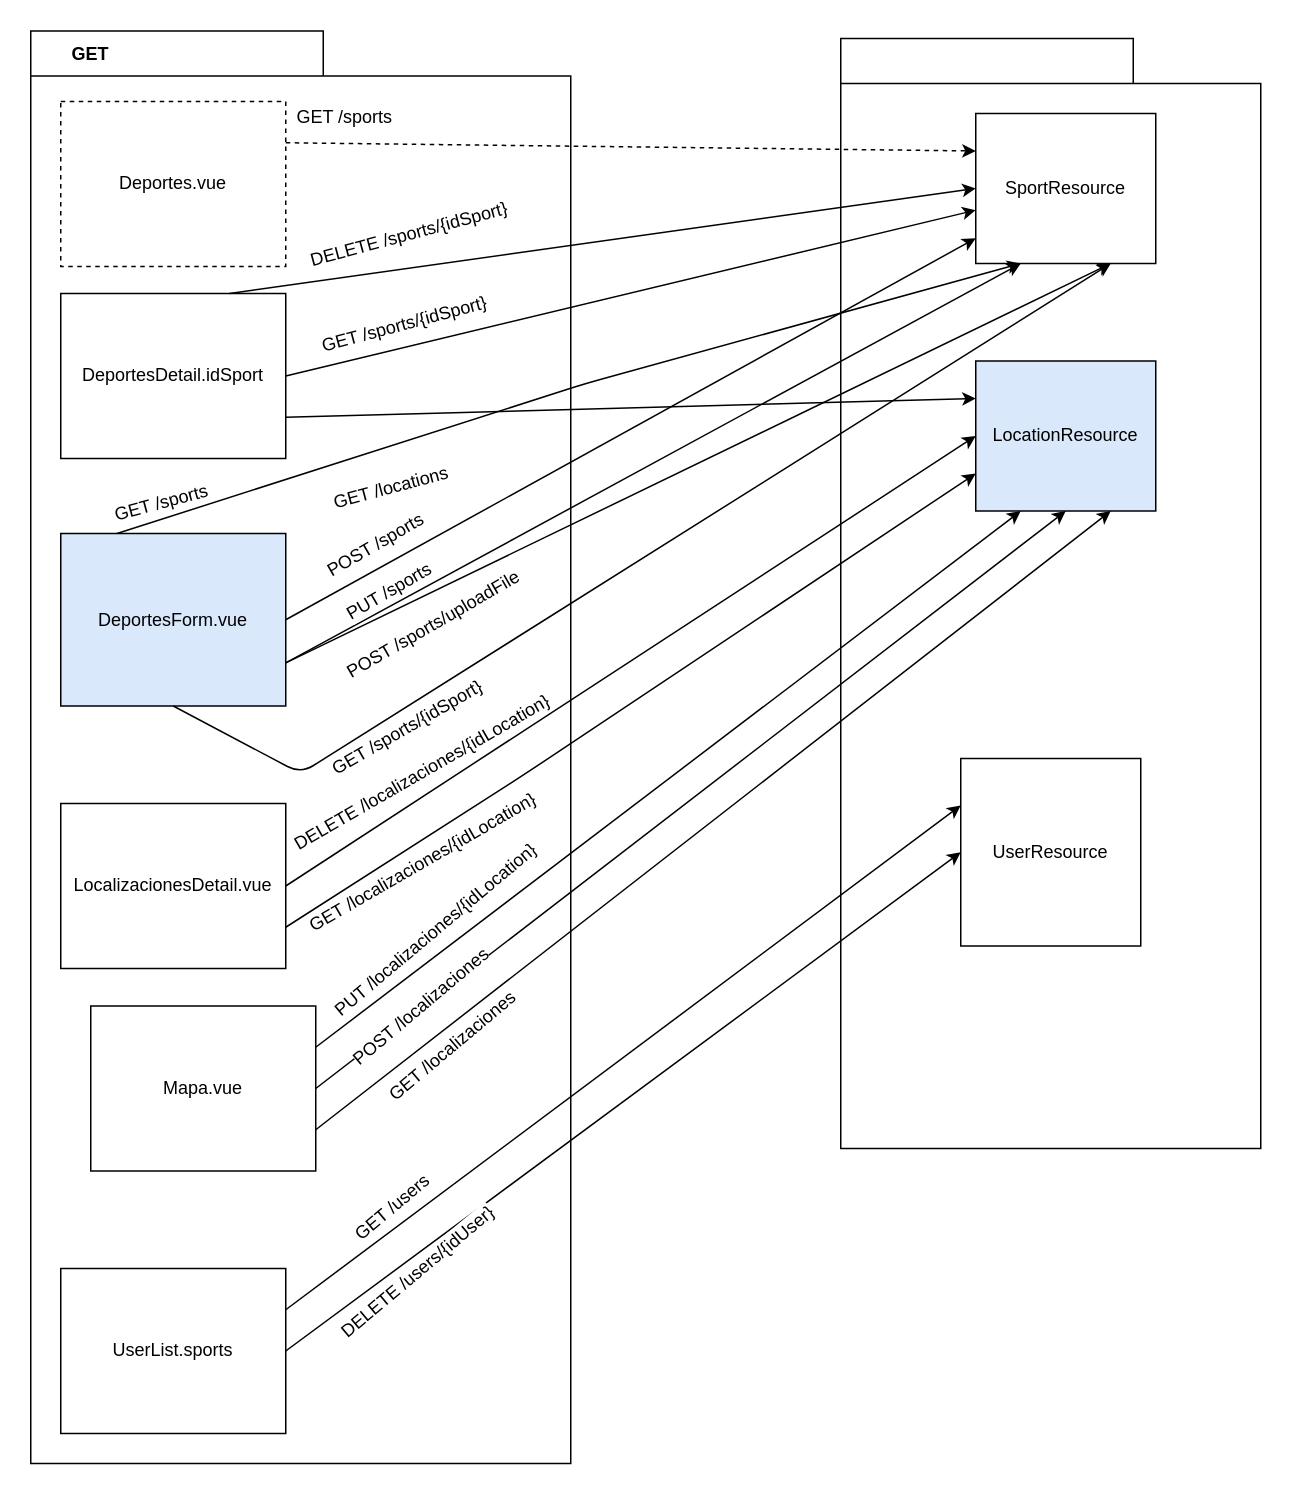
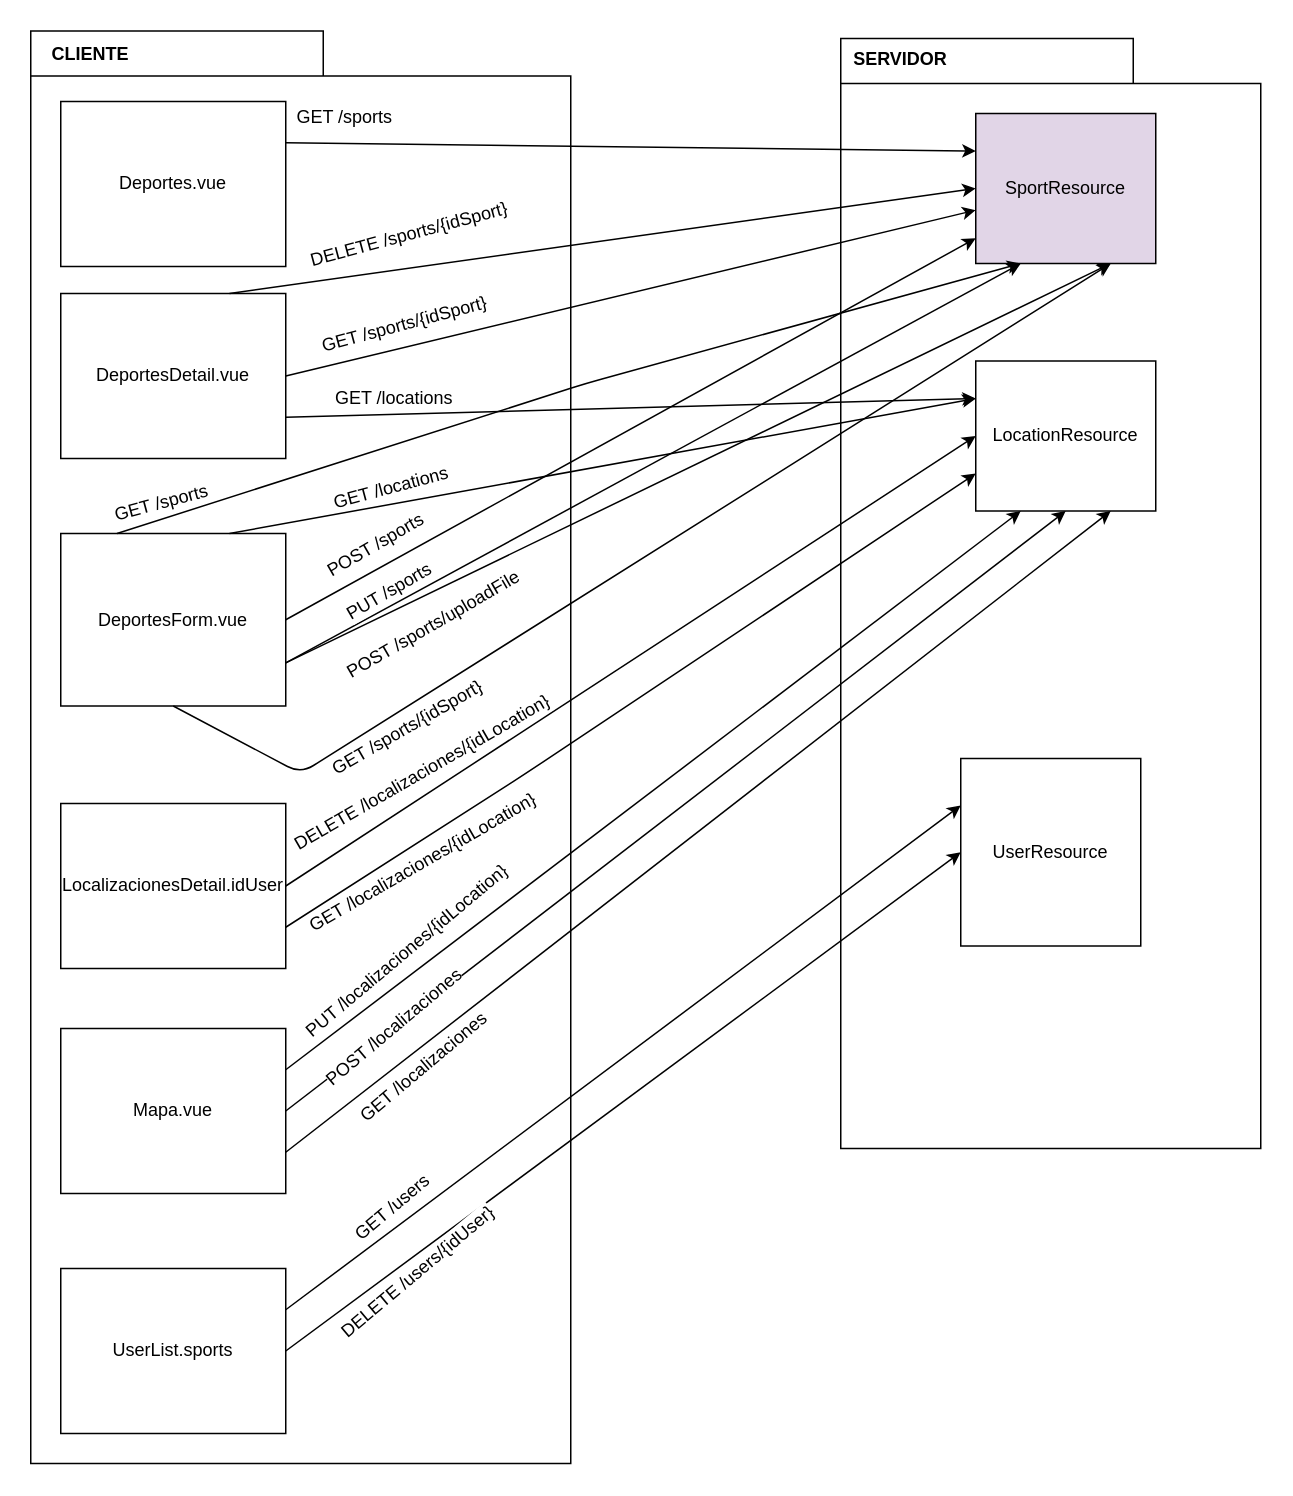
node "GET": label "GET" -> "CLIENTE"
node "SERVIDOR": added
edge "Deportes.vue" -> "SportResource": style dashed -> solid
node "Deportes.vue": style dashed -> solid
node "SportResource": fillcolor #ffffff -> #e1d5e7
node "DeportesDetail.idSport": label "DeportesDetail.idSport" -> "DeportesDetail.vue"
node "LocationResource": fillcolor #dae8fc -> #ffffff
edge "DeportesForm.vue" -> "LocationResource": added, label "GET /locations"
node "DeportesForm.vue": fillcolor #dae8fc -> #ffffff
node "LocalizacionesDetail.vue": label "LocalizacionesDetail.vue" -> "LocalizacionesDetail.idUser"
node "Mapa.vue": moved (203, 1088) -> (173, 1111)
